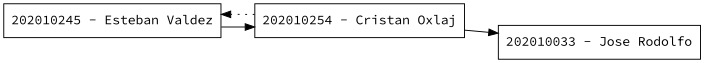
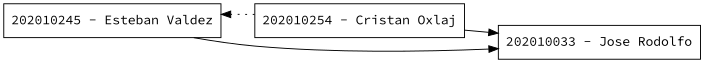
edge "202010245 - Esteban Valdez" -> "202010254 - Cristan Oxlaj": now "202010245 - Esteban Valdez" -> "202010033 - Jose Rodolfo"
